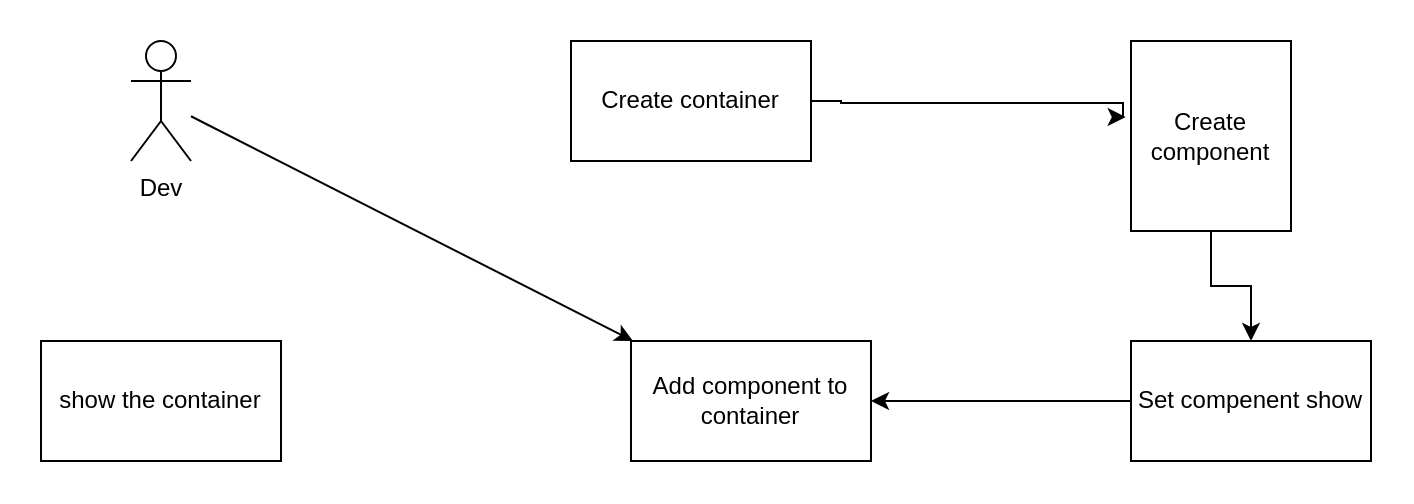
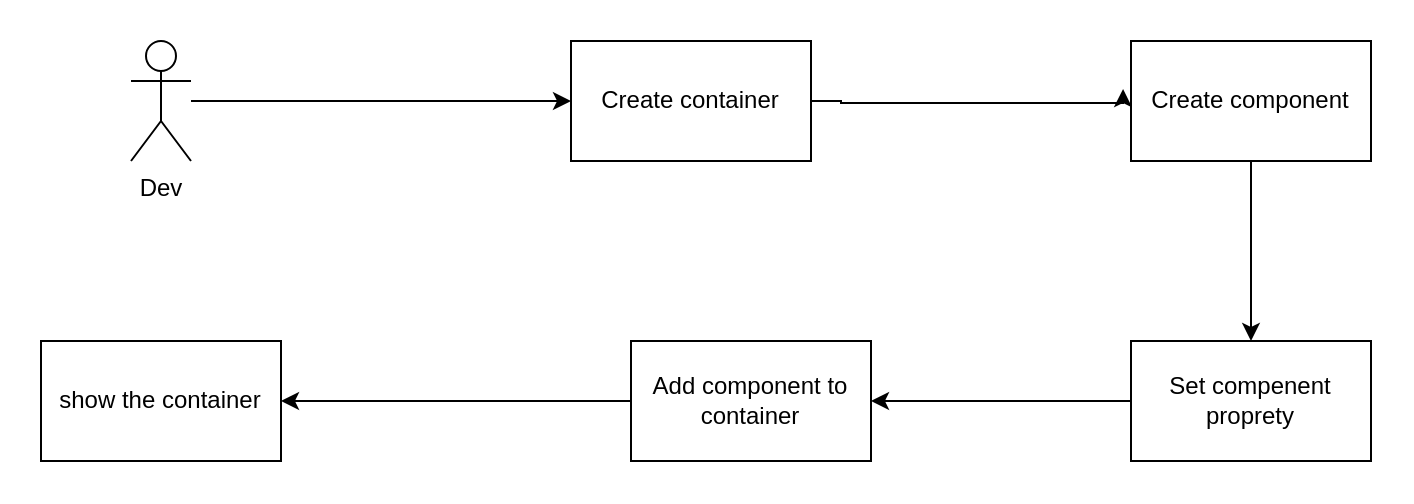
node "Create component": size 160x190 -> 240x120
edge "Dev" -> "Add component to container": now "Dev" -> "Create container"
edge "Add component to container" -> "show the container": added
node "Set compenent show": label "Set compenent show" -> "Set compenent proprety"
